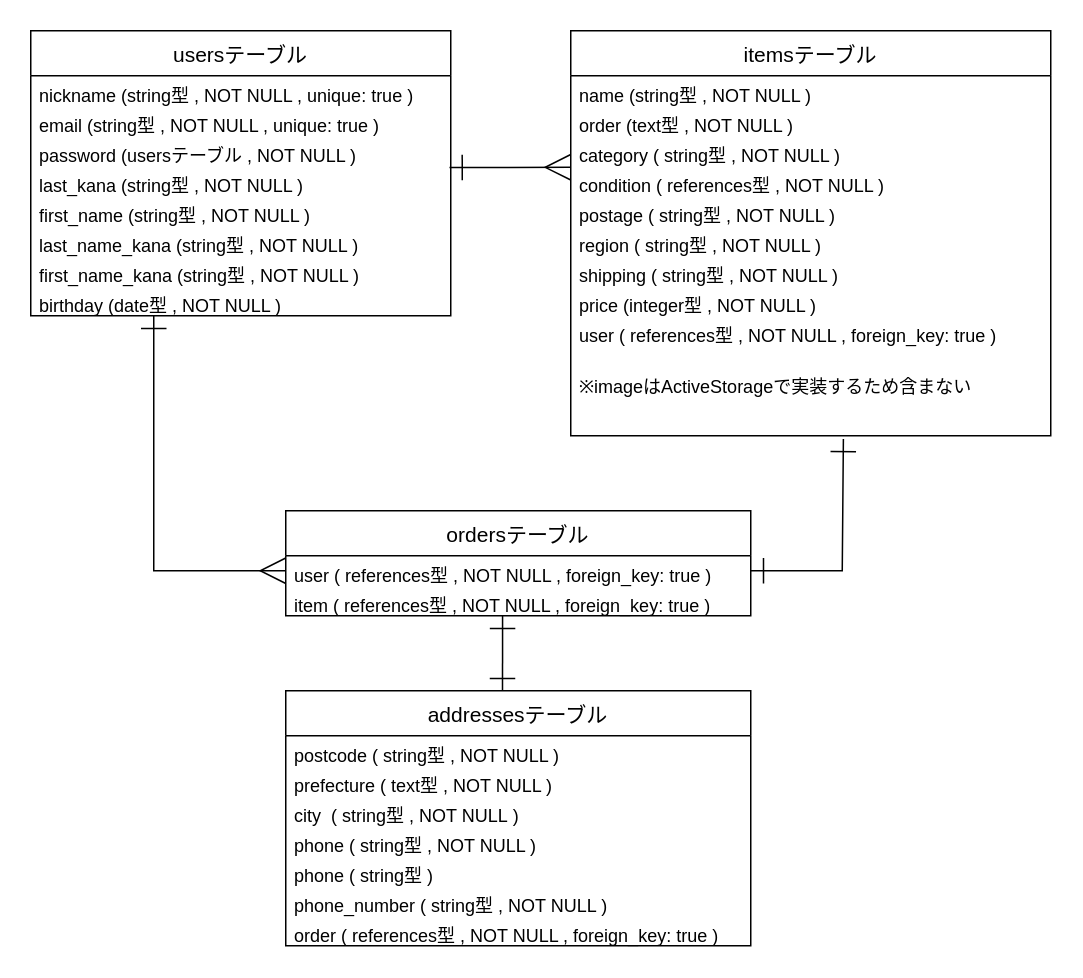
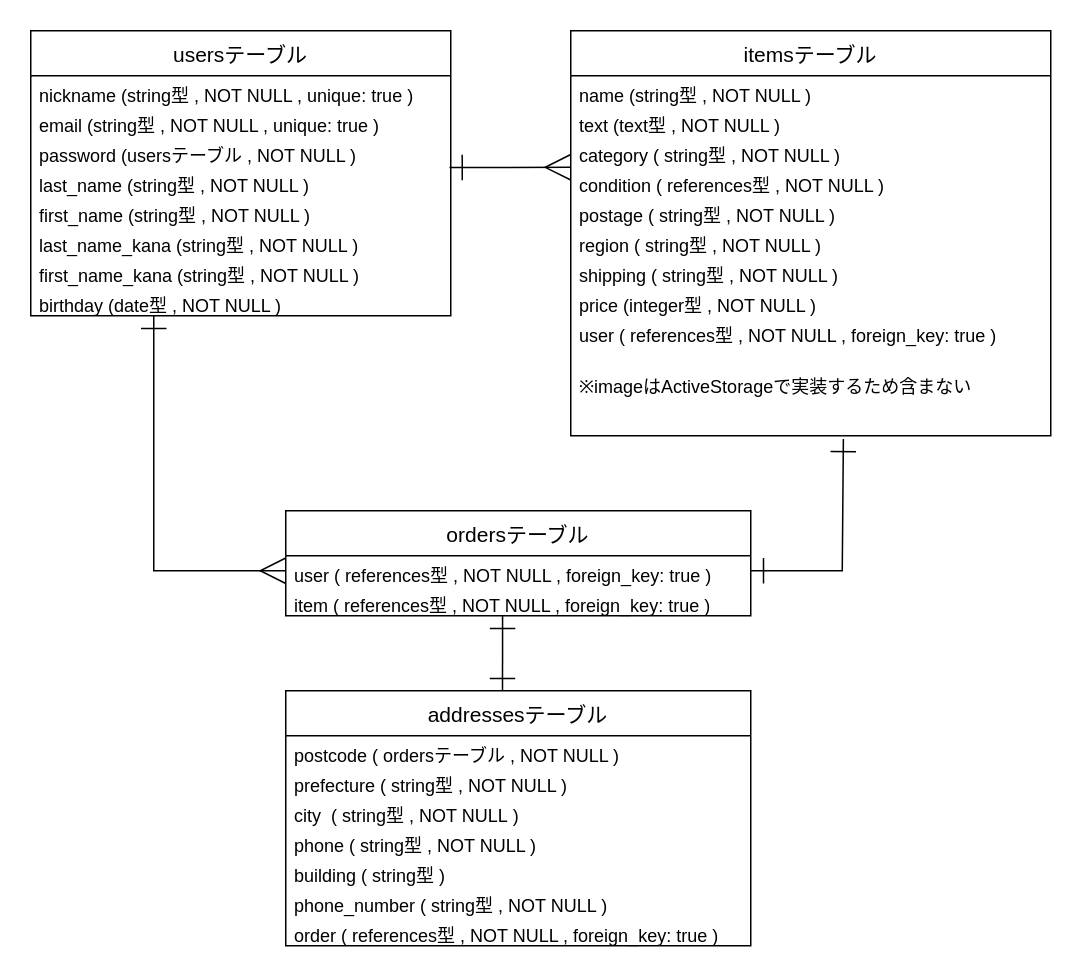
node "order (text型 , NOT NULL )": label "order (text型 , NOT NULL )" -> "text (text型 , NOT NULL )"
node "last_kana (string型 , NOT NULL )": label "last_kana (string型 , NOT NULL )" -> "last_name (string型 , NOT NULL )"
node "postcode ( string型 , NOT NULL )": label "postcode ( string型 , NOT NULL )" -> "postcode ( ordersテーブル , NOT NULL )"
node "prefecture ( text型 , NOT NULL )": label "prefecture ( text型 , NOT NULL )" -> "prefecture ( string型 , NOT NULL )"
node "phone ( string型 )": label "phone ( string型 )" -> "building ( string型 )"
